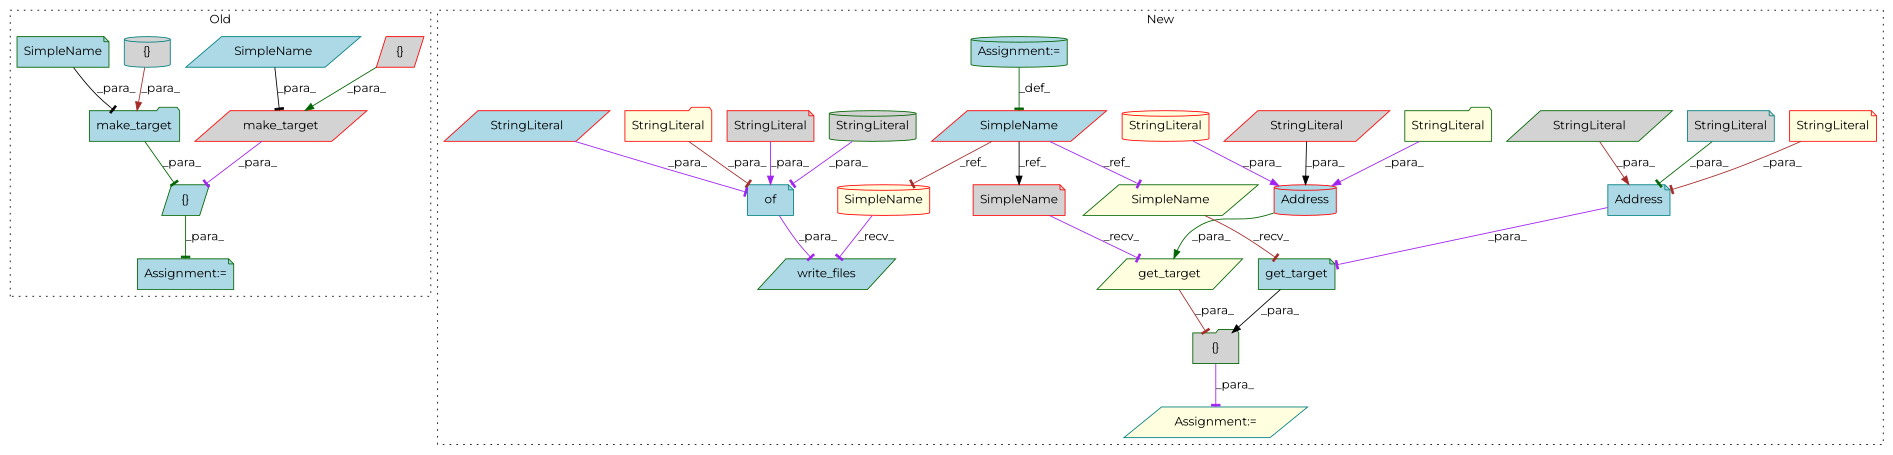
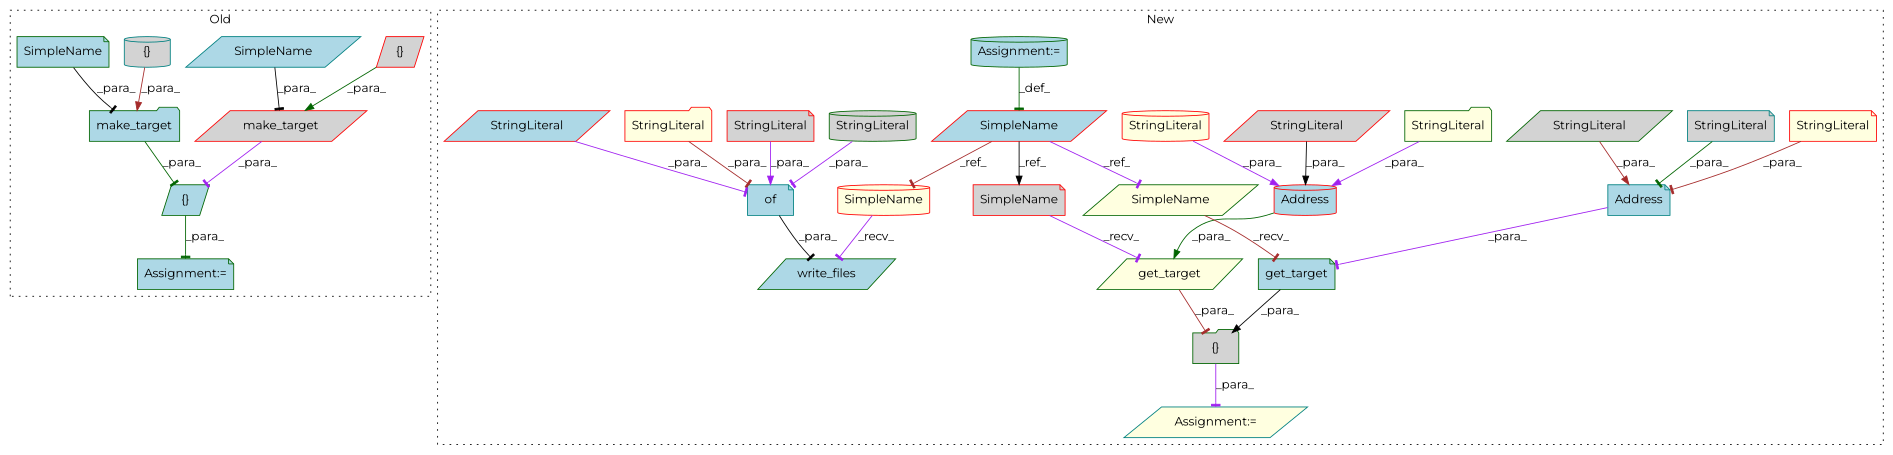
edge "of" -> "write_files": color purple -> black
